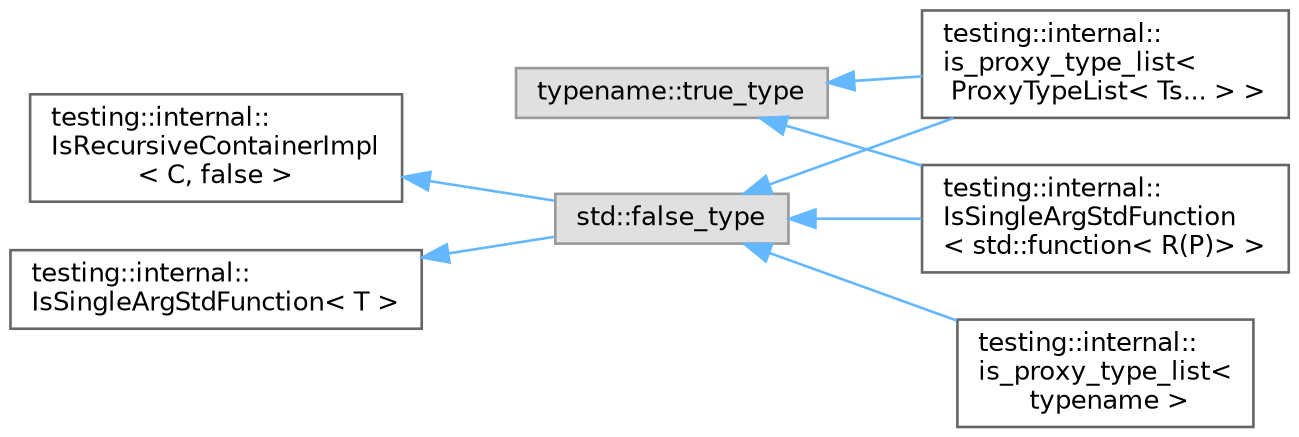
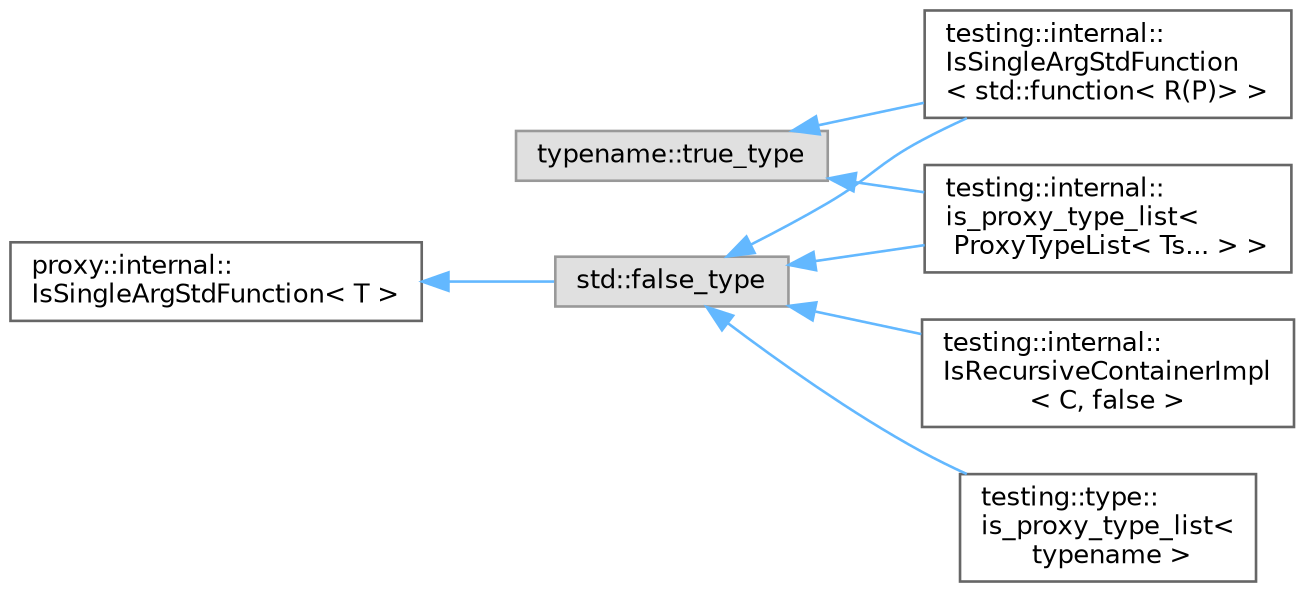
edge "std::false_type" -> "testing::internal:: IsRecursiveContainerImpl < C, false >": reversed
node "testing::internal:: IsSingleArgStdFunction< T >": label "testing::internal:: IsSingleArgStdFunction< T >" -> "proxy::internal:: IsSingleArgStdFunction< T >"
node "testing::internal:: is_proxy_type_list< typename >": label "testing::internal:: is_proxy_type_list< typename >" -> "testing::type:: is_proxy_type_list< typename >"
